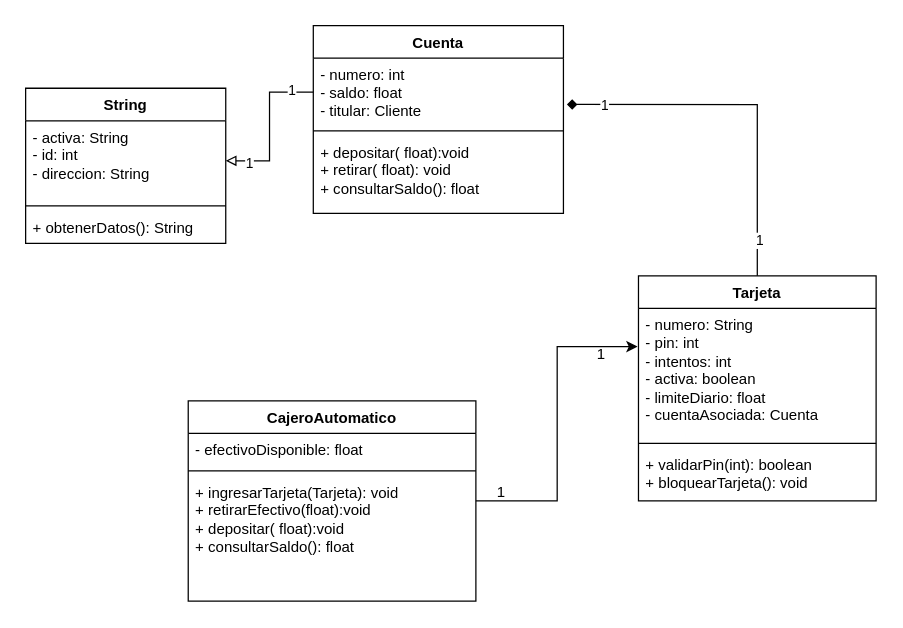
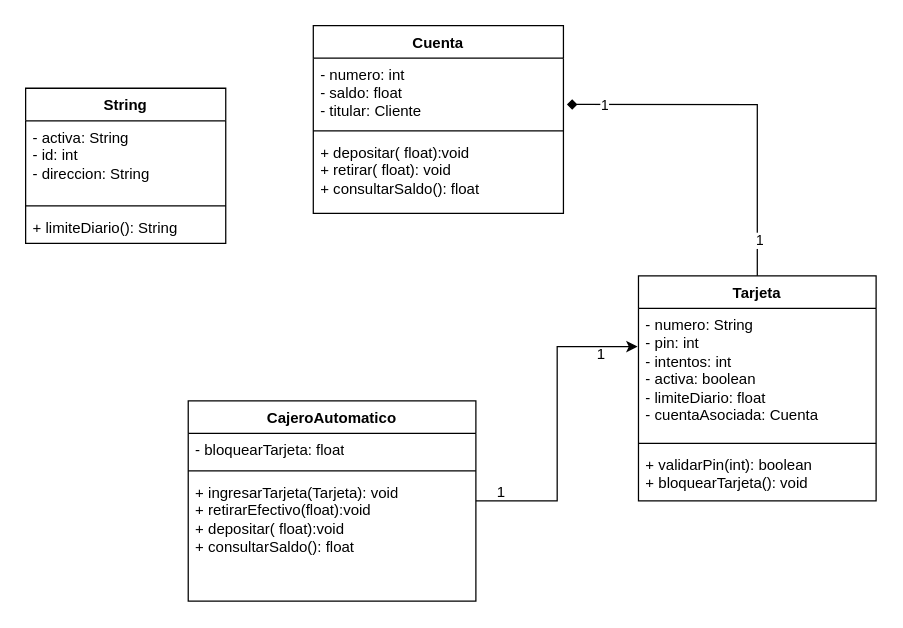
edge "- numero: int - saldo: float - titular: Cliente" -> "- activa: String - id: int - direccion: String": removed, labels "1", "1"
node "+ obtenerDatos(): String": label "+ obtenerDatos(): String" -> "+ limiteDiario(): String"
node "- efectivoDisponible: float": label "- efectivoDisponible: float" -> "- bloquearTarjeta: float"
